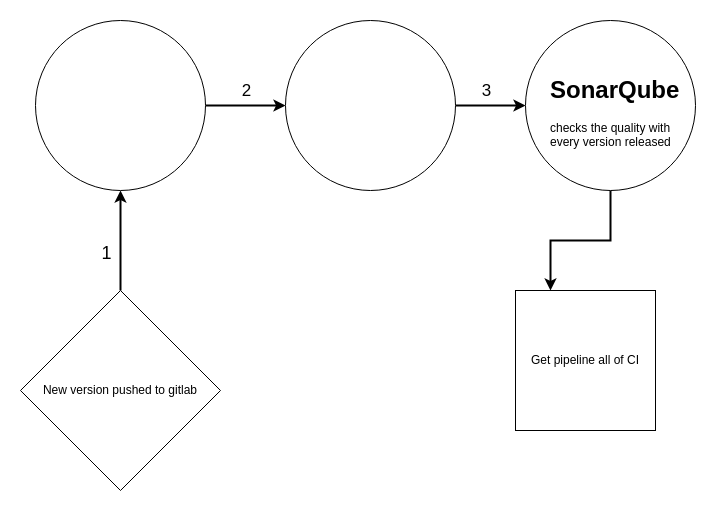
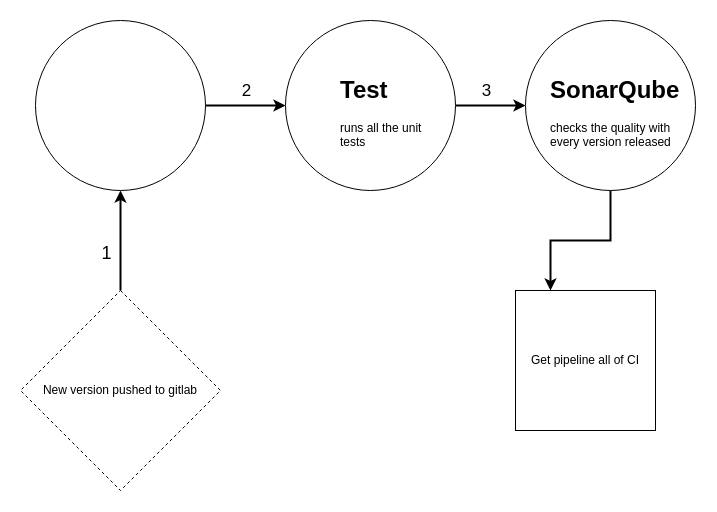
node "Test runs all the unit tests": added
node "New version pushed to gitlab": style solid -> dashed
